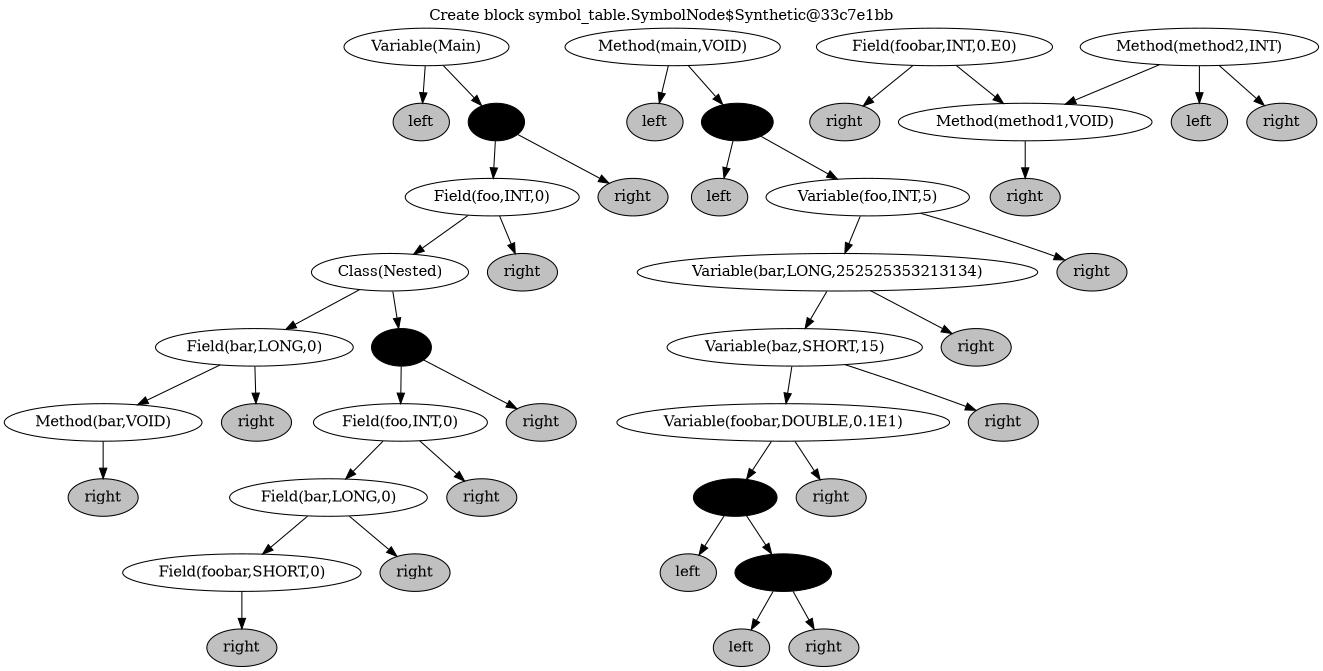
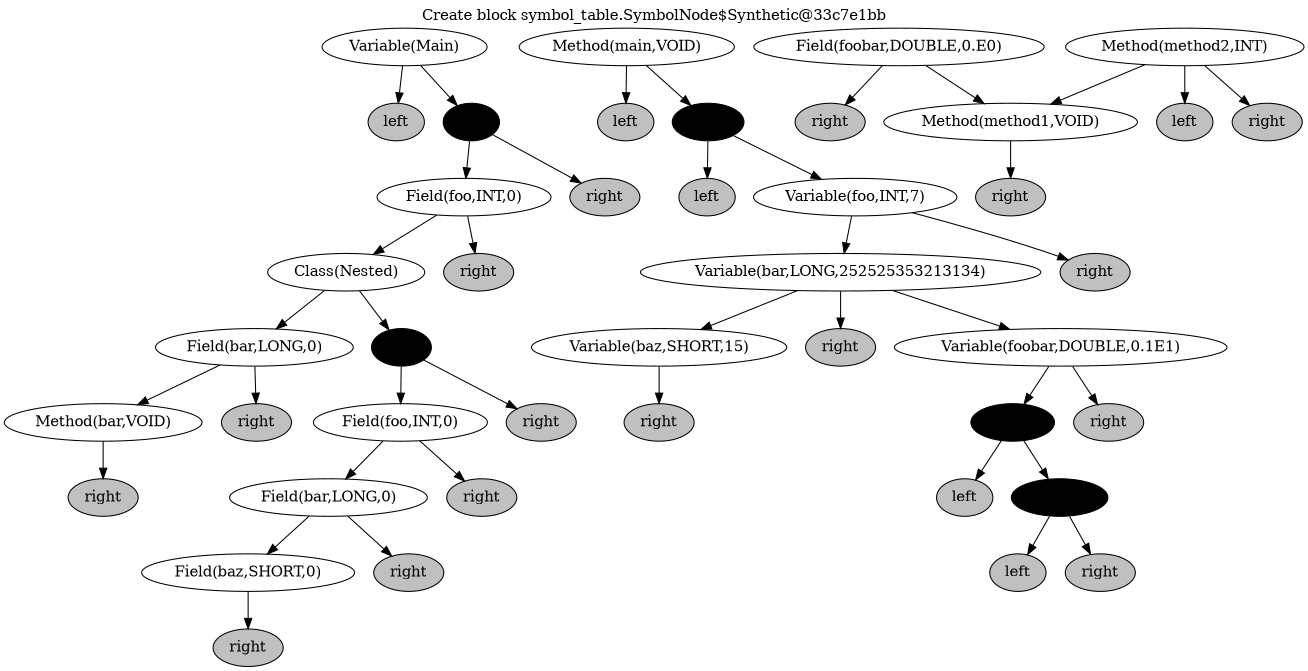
node "Field(foobar,INT,0.E0)": label "Field(foobar,INT,0.E0)" -> "Field(foobar,DOUBLE,0.E0)"
node "Variable(foo,INT,5)": label "Variable(foo,INT,5)" -> "Variable(foo,INT,7)"
edge "Variable(baz,SHORT,15)" -> "Variable(foobar,DOUBLE,0.1E1)": now "Variable(bar,LONG,252525353213134)" -> "Variable(foobar,DOUBLE,0.1E1)"
node "Field(foobar,SHORT,0)": label "Field(foobar,SHORT,0)" -> "Field(baz,SHORT,0)"
